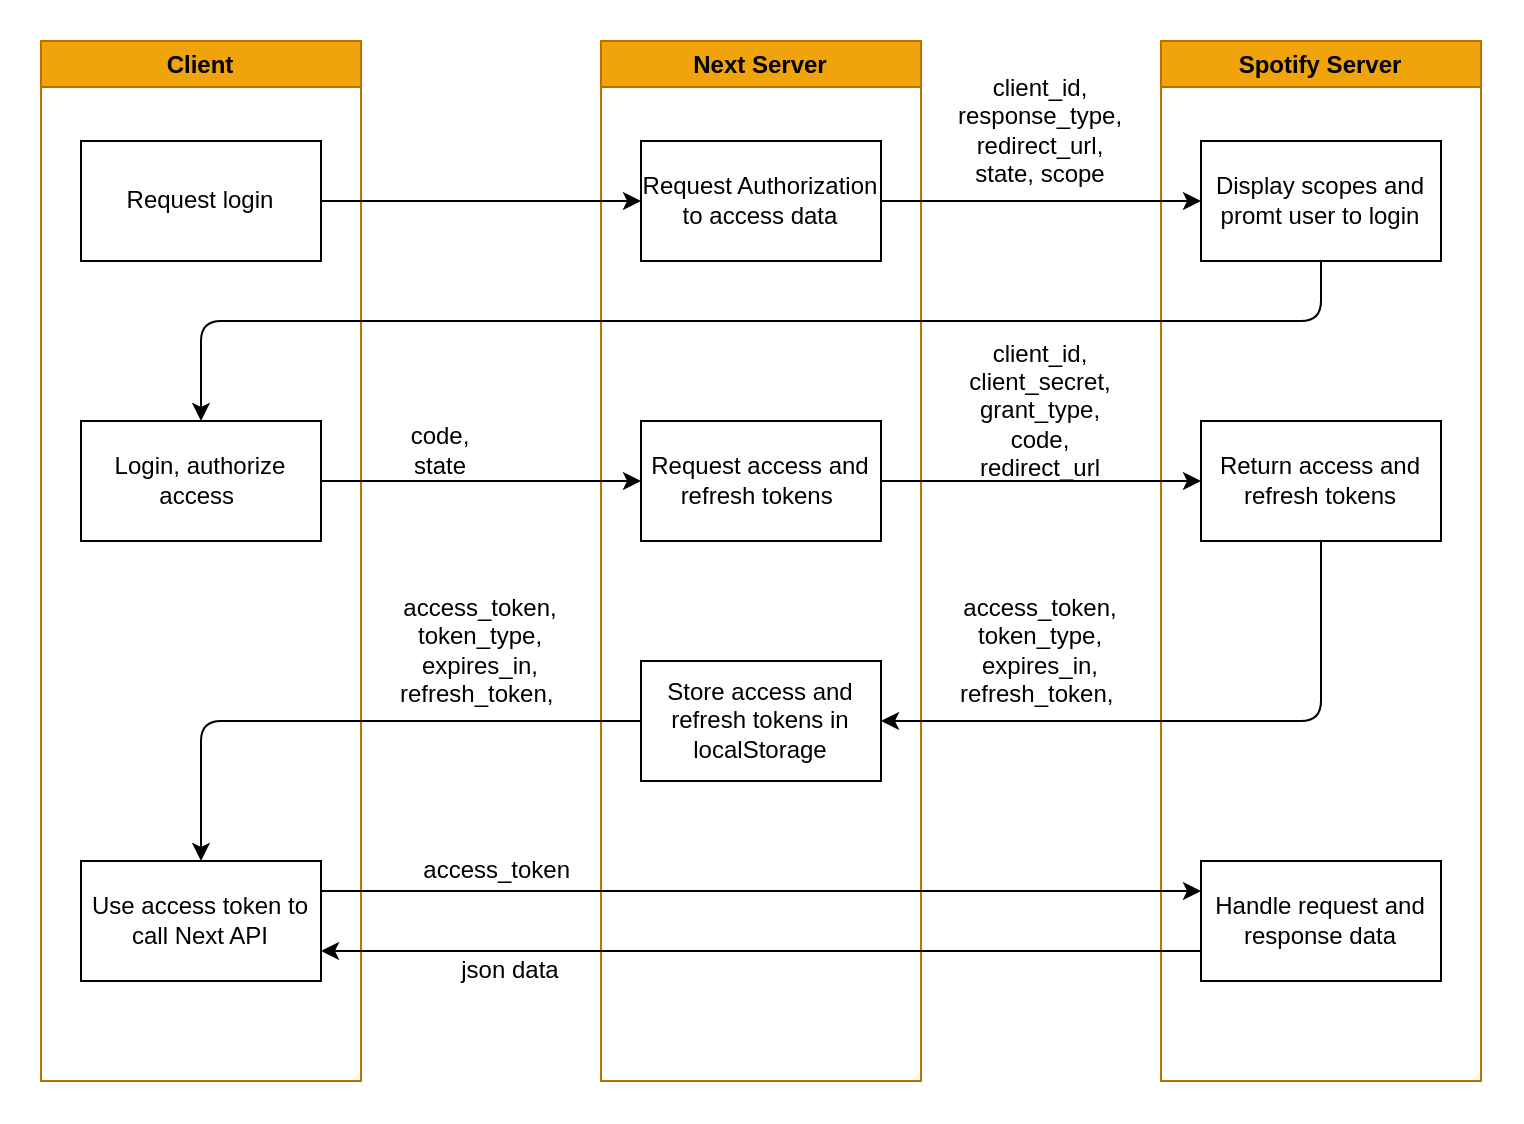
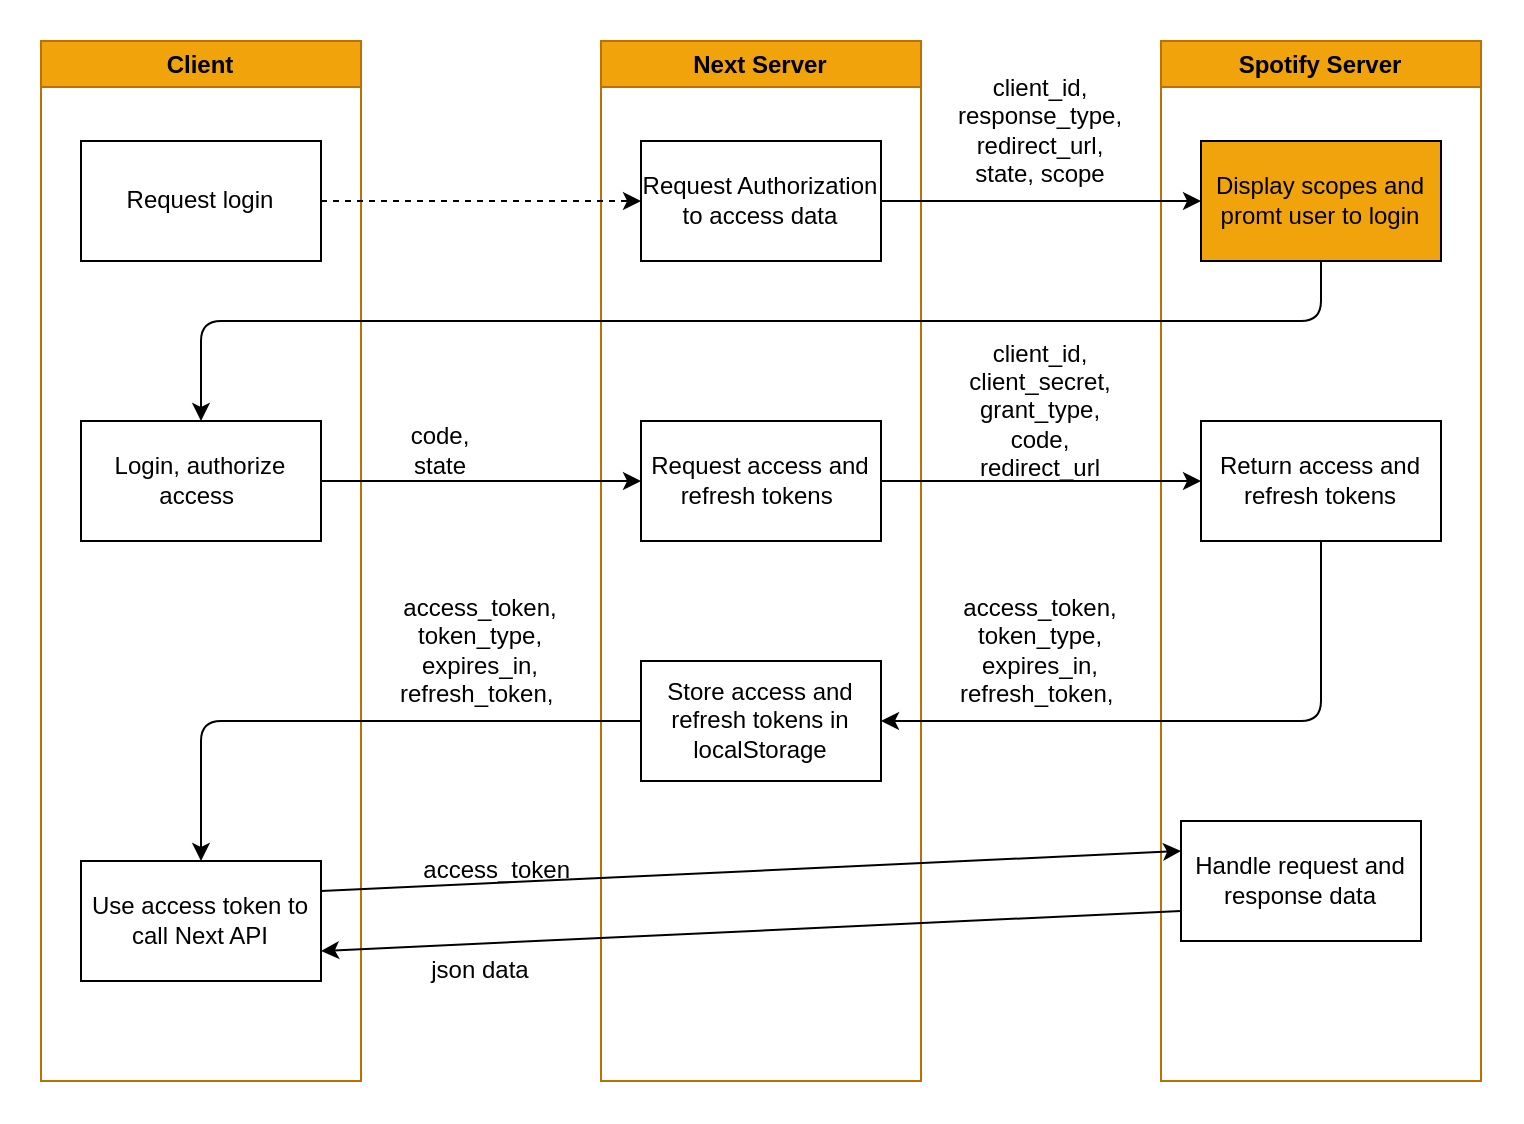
edge "Request login" -> "Request Authorization to access data": style solid -> dashed
node "Display scopes and promt user to login": fillcolor #ffffff -> #f0a30a
node "Handle request and response data": moved (1321, 921) -> (1301, 881)
node "json data": moved (511, 971) -> (481, 971)
